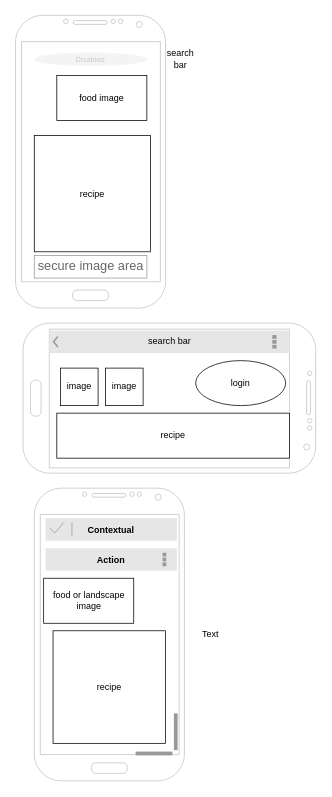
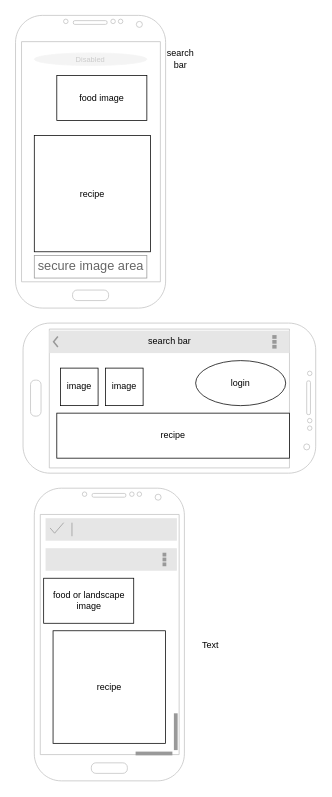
node "Contextual": removed
node "Action": removed
node "Text": moved (210, 634) -> (210, 645)
